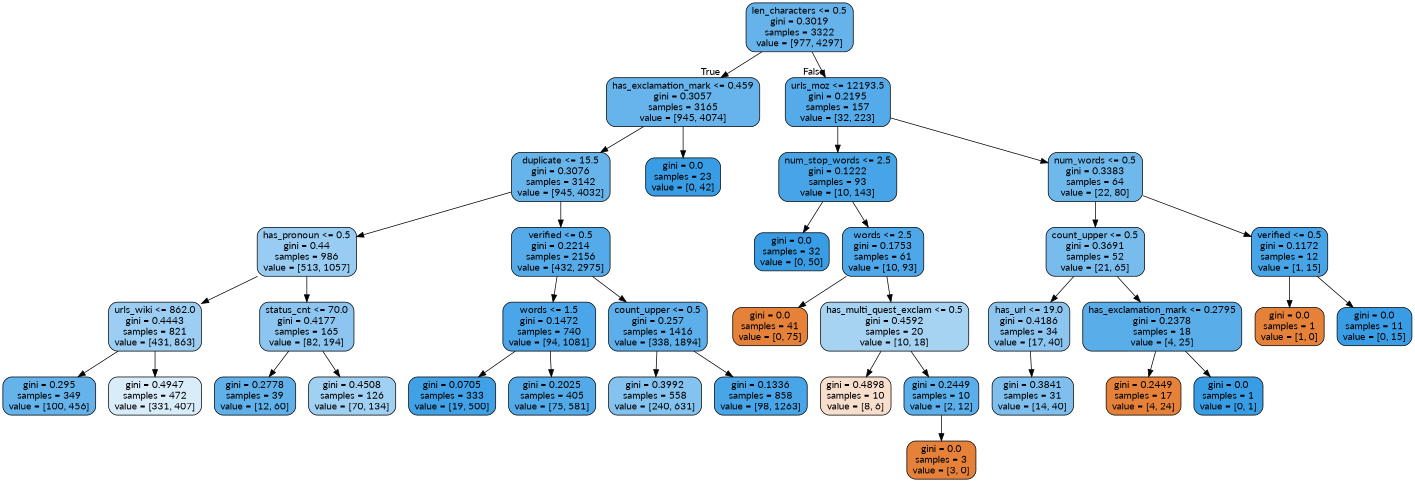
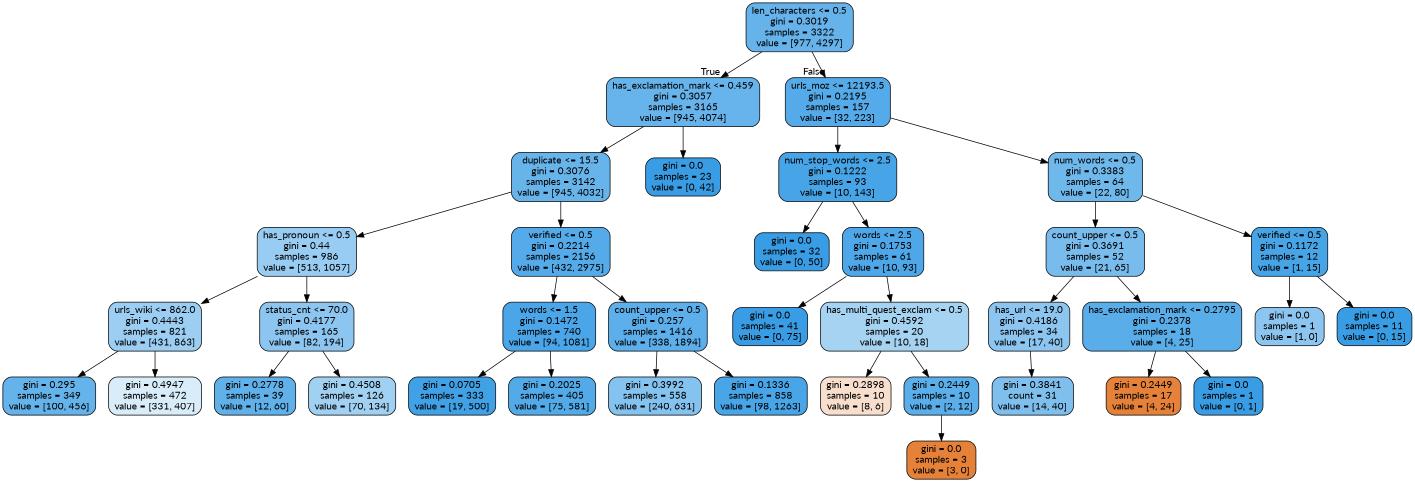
node "gini = 0.0 samples = 41 value = [0, 75]": fillcolor #e58139ff -> #399de5ff
node "gini = 0.0 samples = 1 value = [1, 0]": fillcolor #e58139ff -> #399de593
node "gini = 0.4898 samples = 10 value = [8, 6]": label "gini = 0.4898 samples = 10 value = [8, 6]" -> "gini = 0.2898 samples = 10 value = [8, 6]"
node "gini = 0.3841 samples = 31 value = [14, 40]": label "gini = 0.3841 samples = 31 value = [14, 40]" -> "gini = 0.3841 count = 31 value = [14, 40]"
